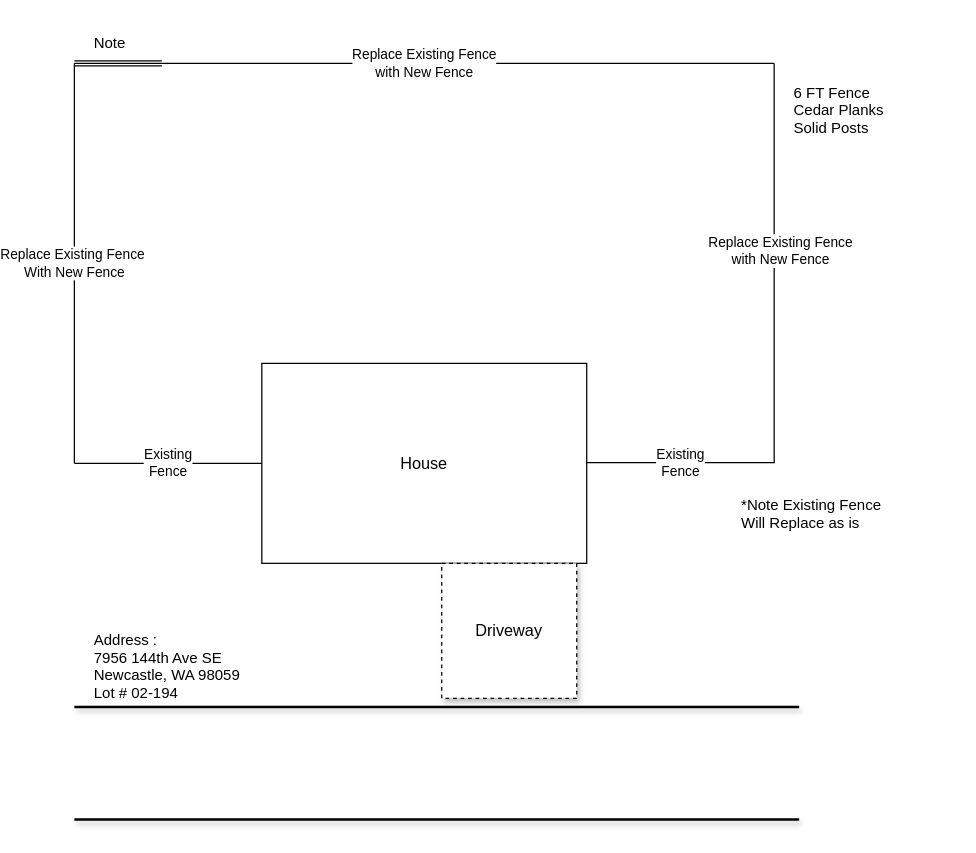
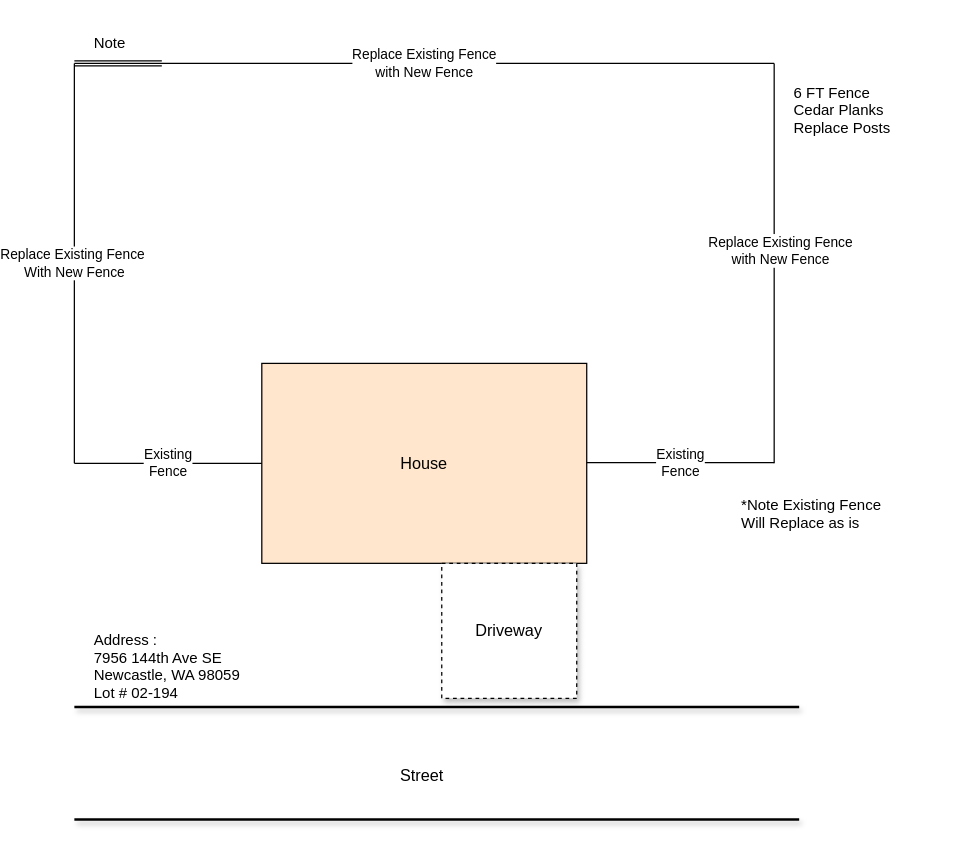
node "6 FT Fence Cedar Planks Solid Posts": label "6 FT Fence Cedar Planks Solid Posts" -> "6 FT Fence Cedar Planks Replace Posts"
node "House": fillcolor #ffffff -> #ffe6cc
node "Street": added
